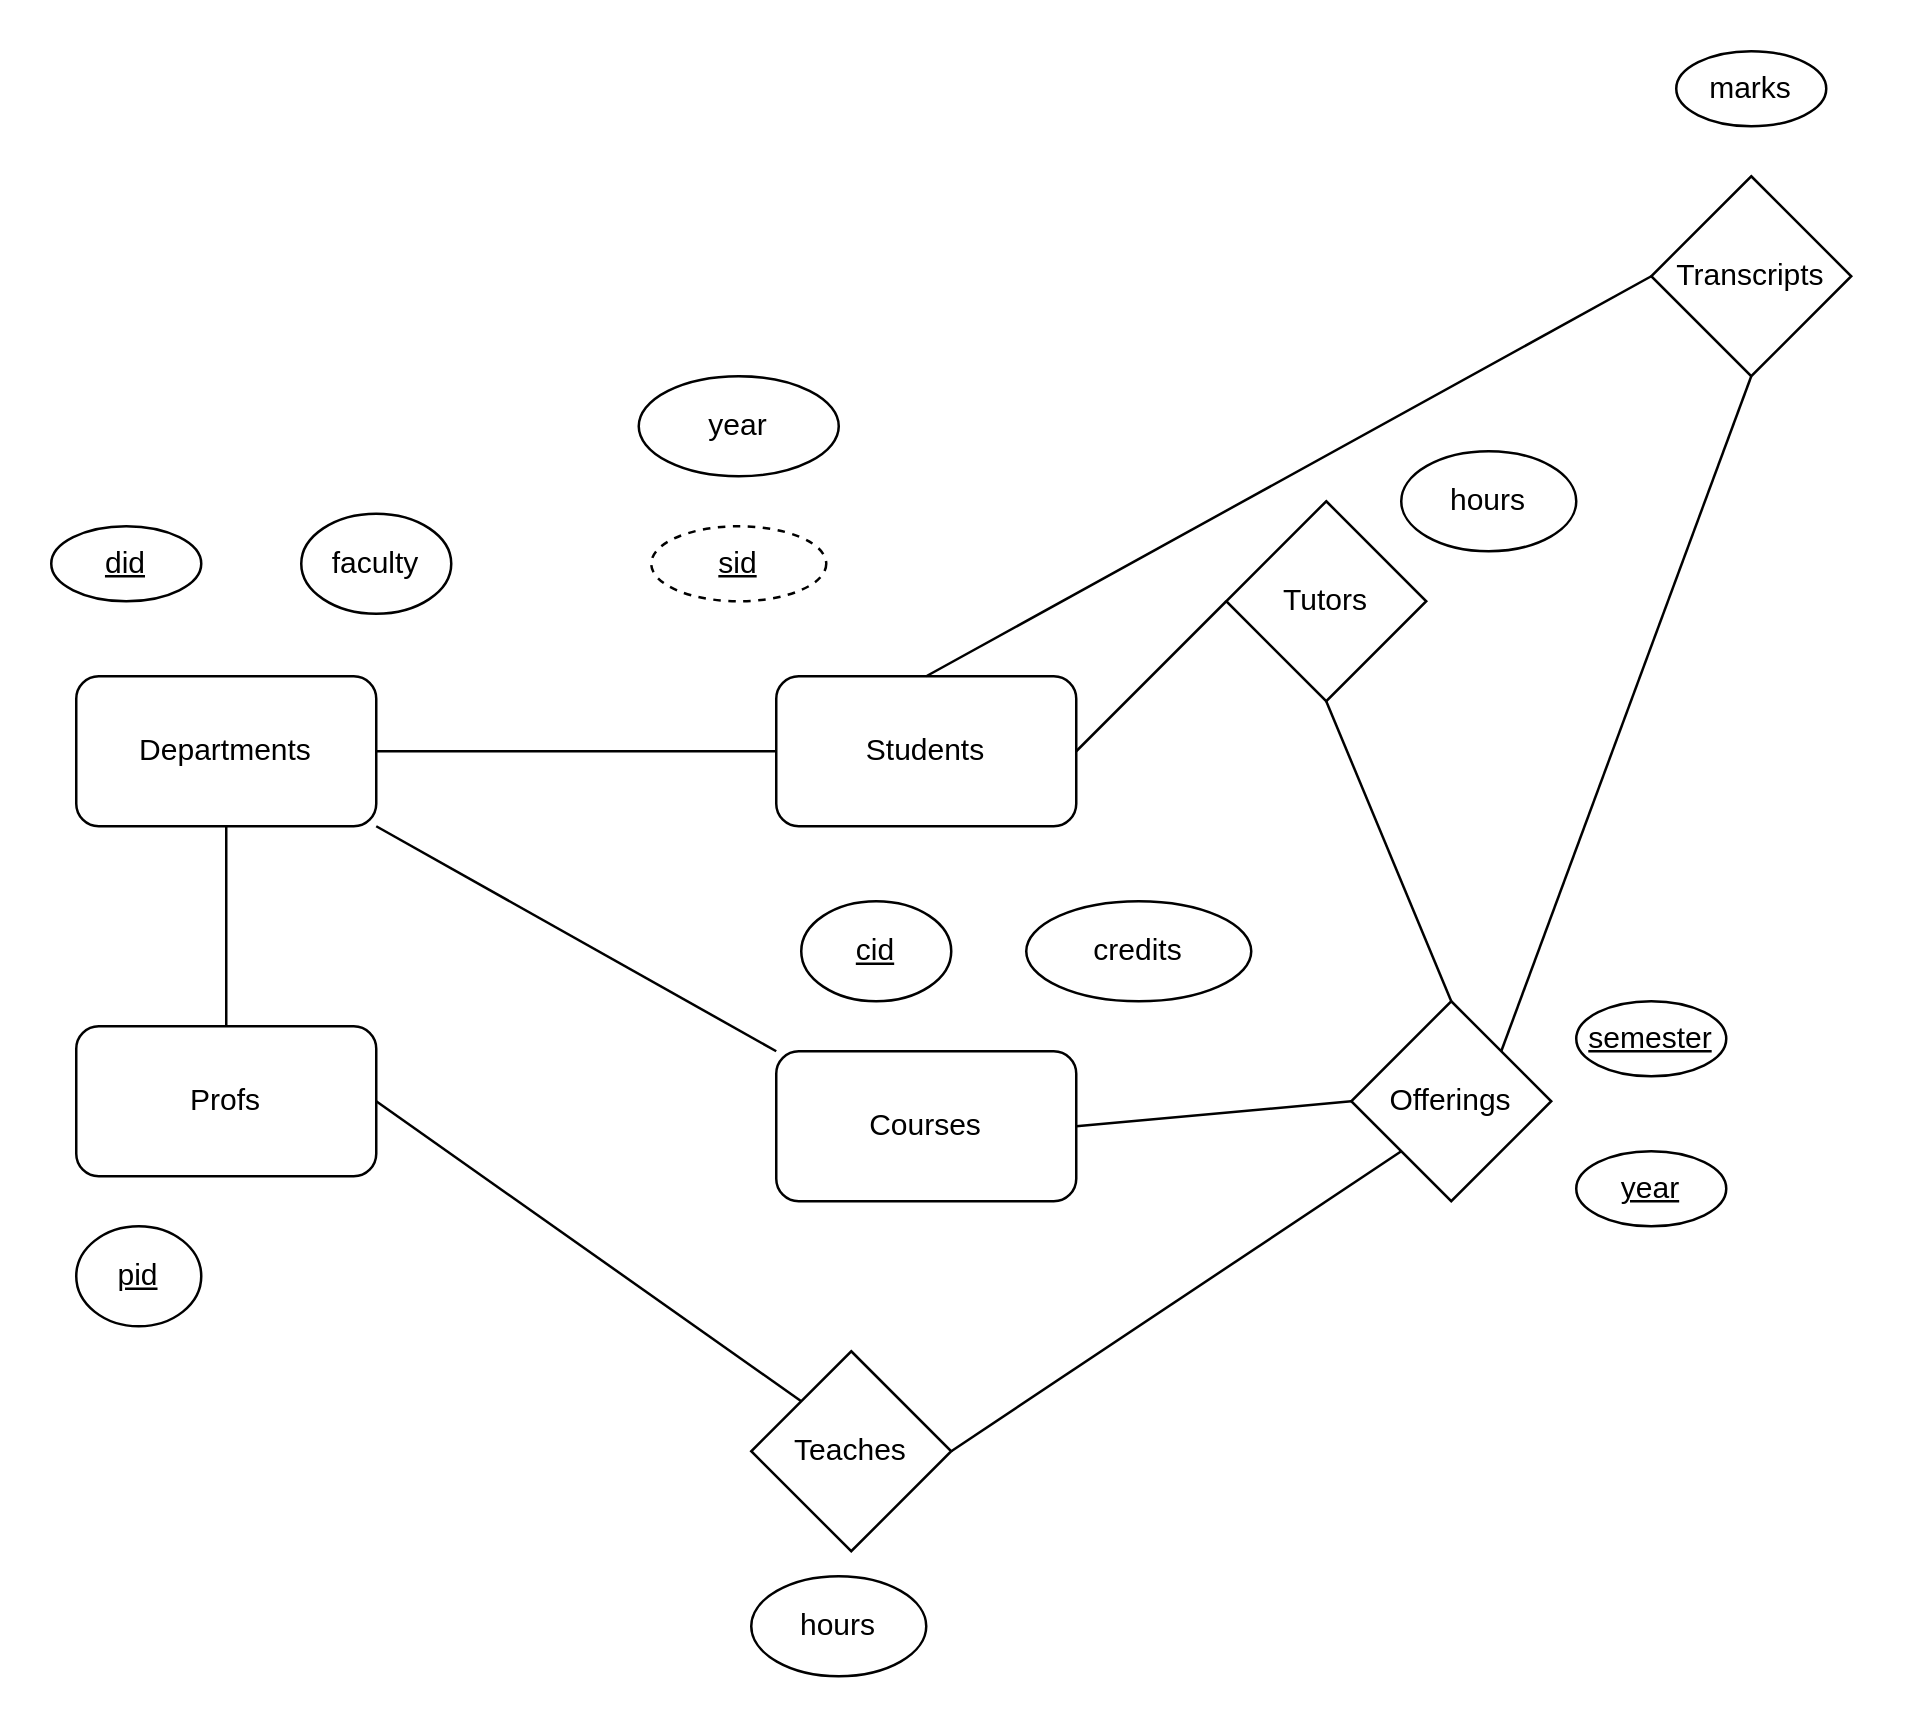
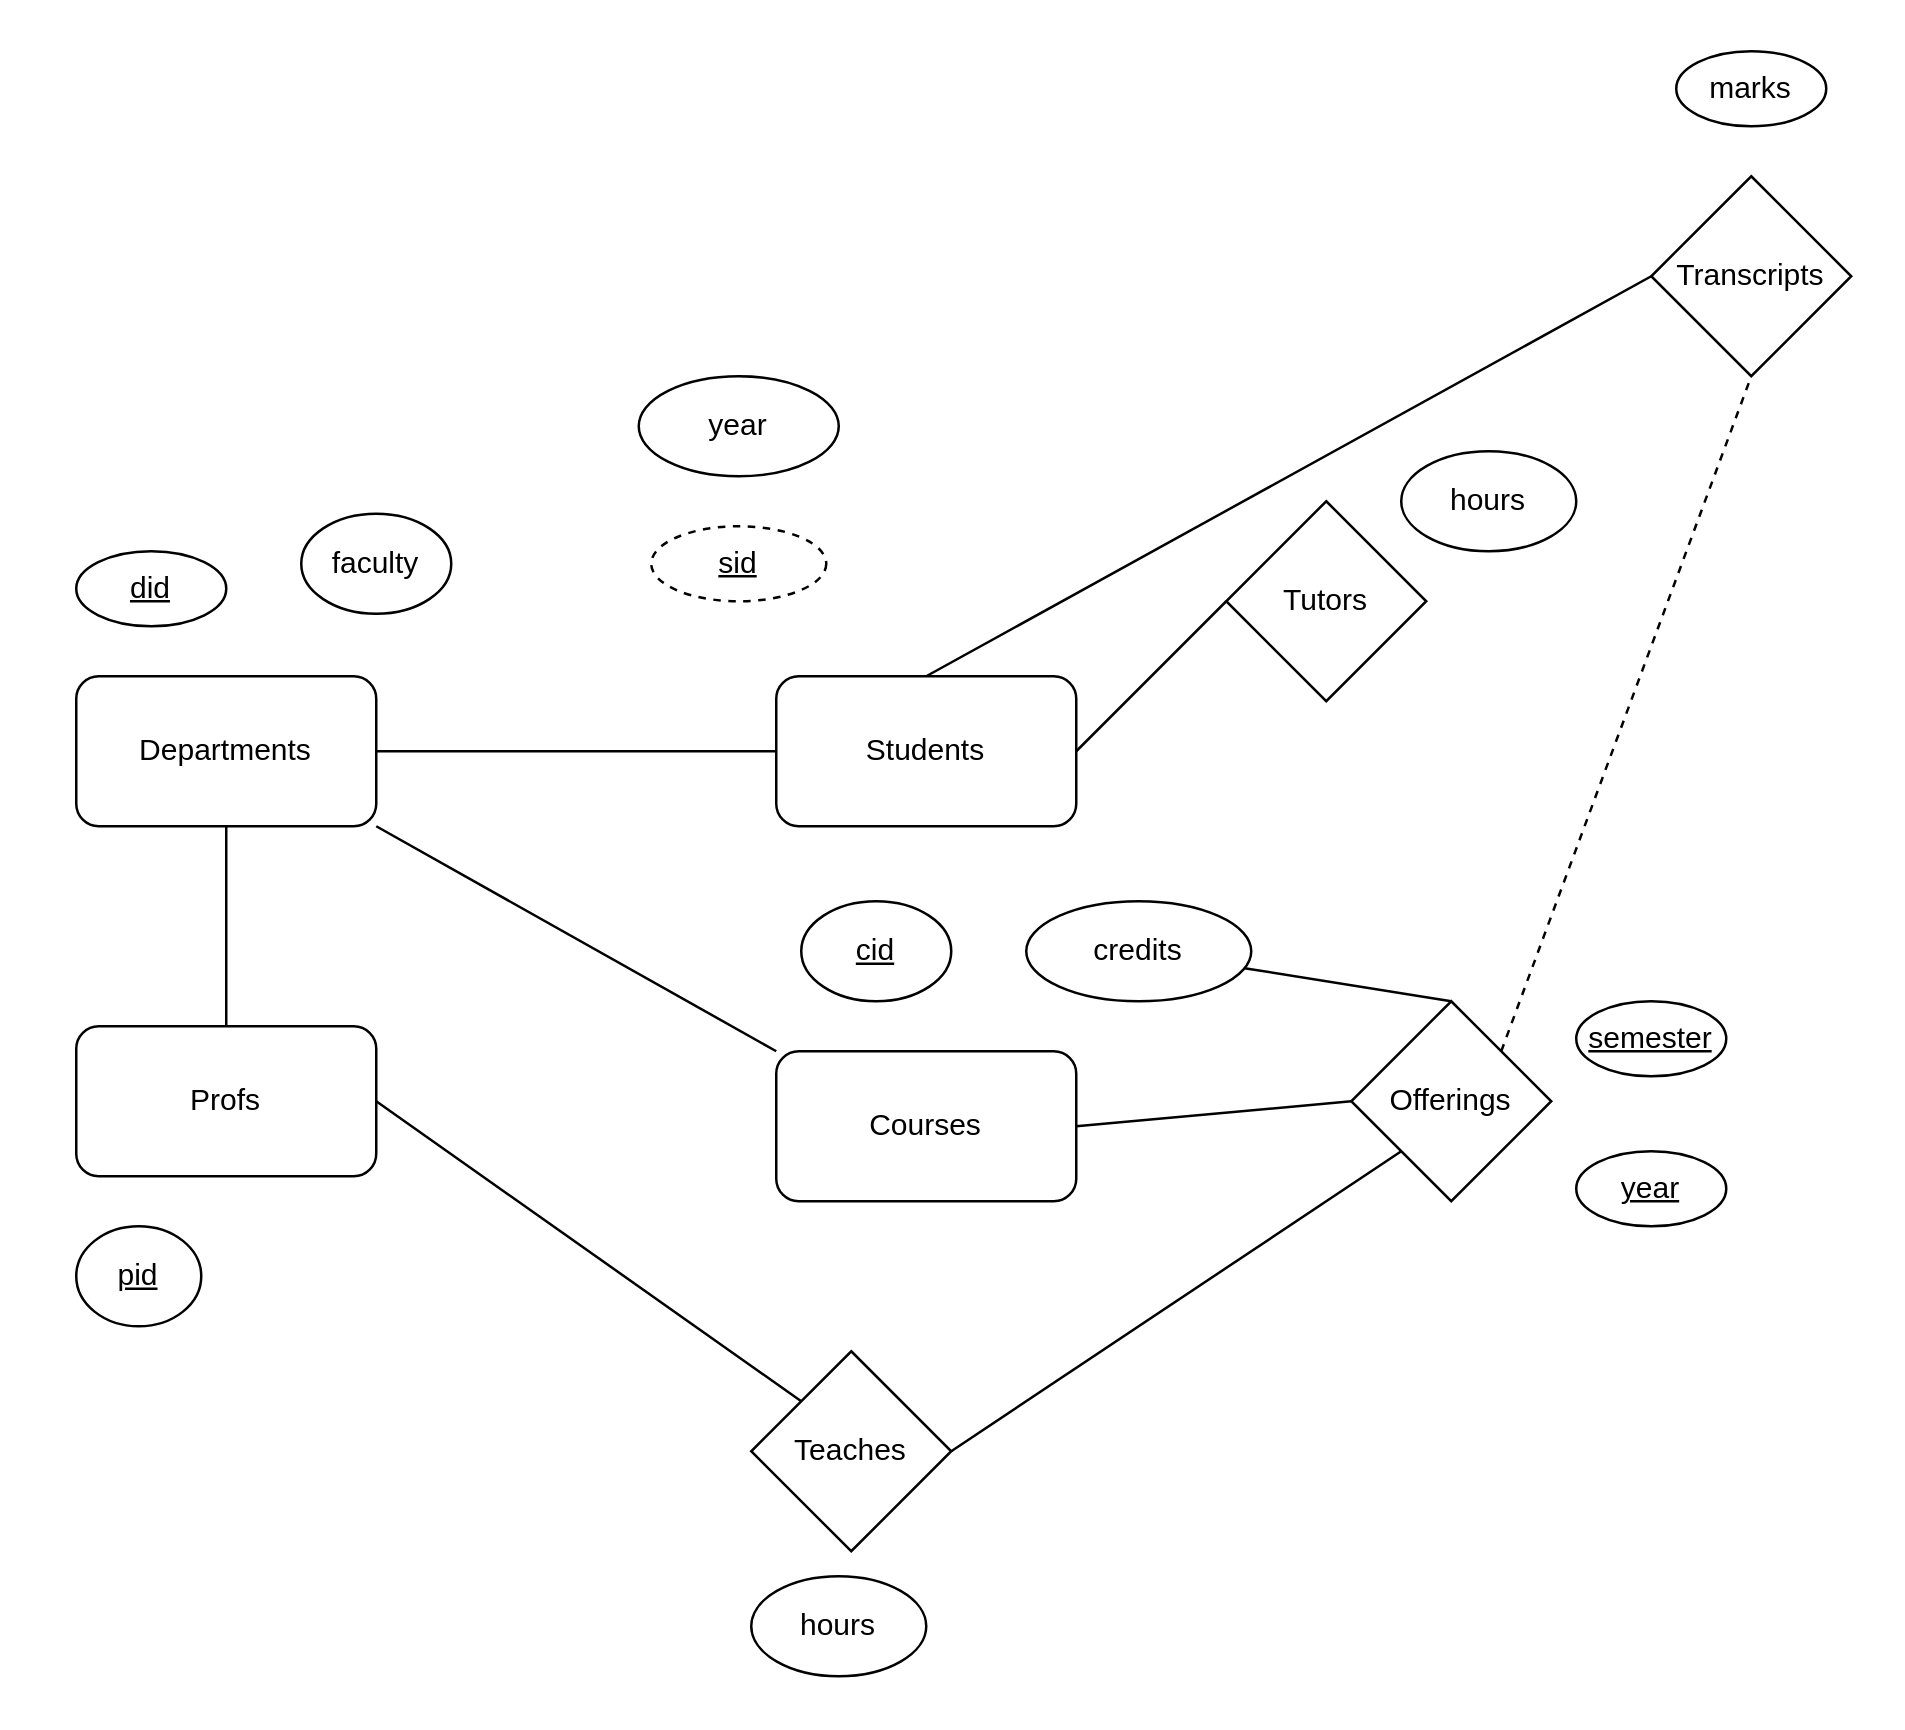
node "did": moved (126, 564) -> (151, 589)
edge "Transcripts" -- "Offerings": style solid -> dashed
edge "Tutors" -- "Offerings": now "credits" -- "Offerings"
